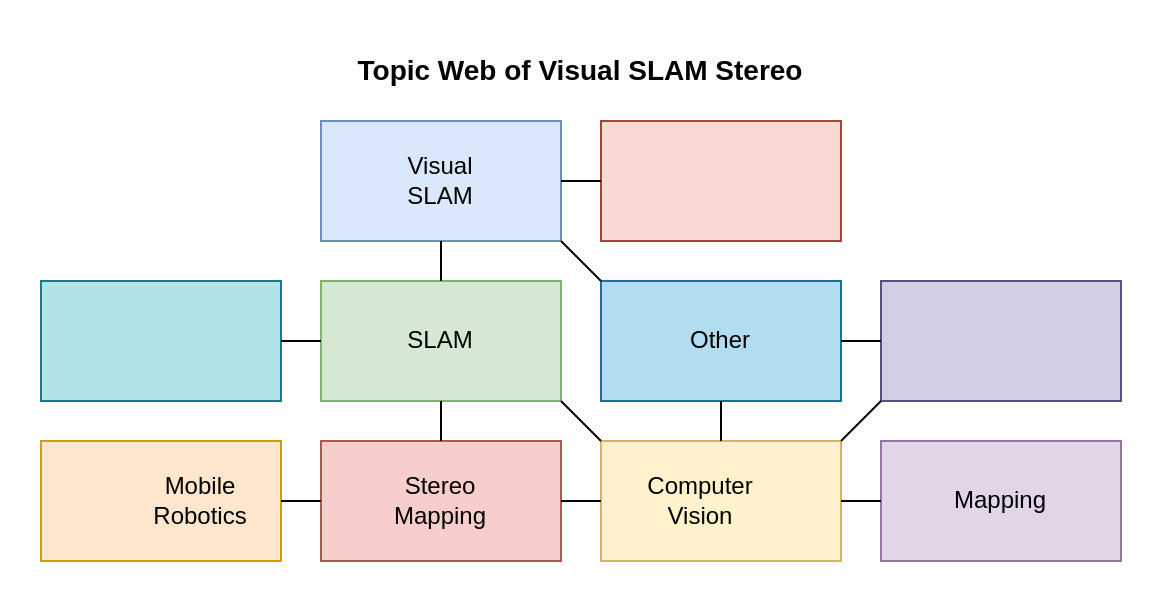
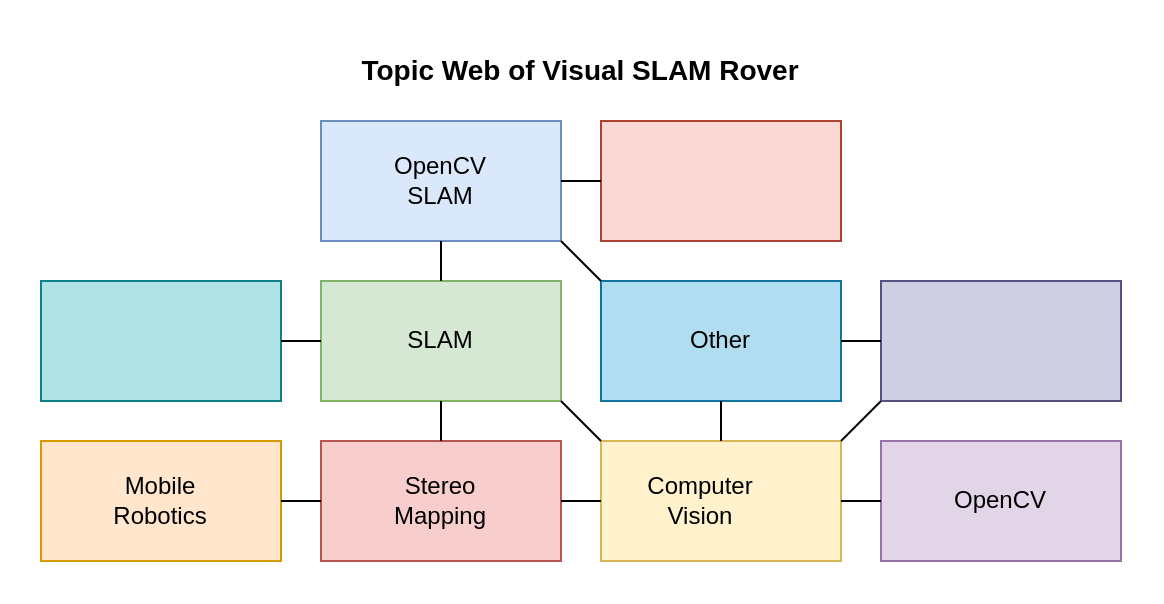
node "Topic Web of Visual SLAM Stereo": label "Topic Web of Visual SLAM Stereo" -> "Topic Web of Visual SLAM Rover"
node "Visual SLAM": label "Visual SLAM" -> "OpenCV SLAM"
node "Mobile Robotics": moved (201, 501) -> (161, 501)
node "Mapping": label "Mapping" -> "OpenCV"
